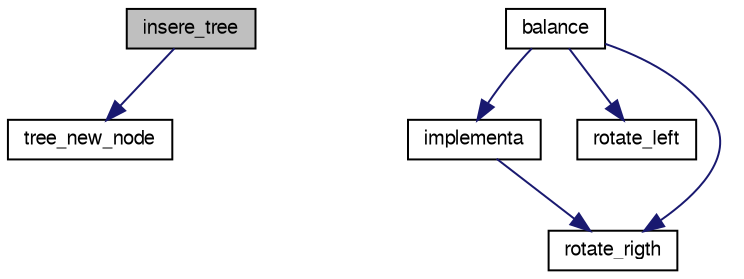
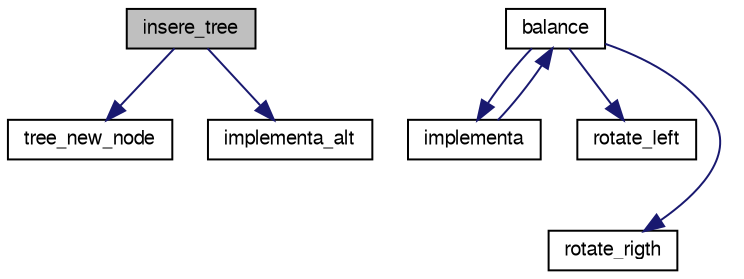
node "implementa_alt": added
edge "implementa" -> "rotate_rigth": now "implementa" -> "balance"
